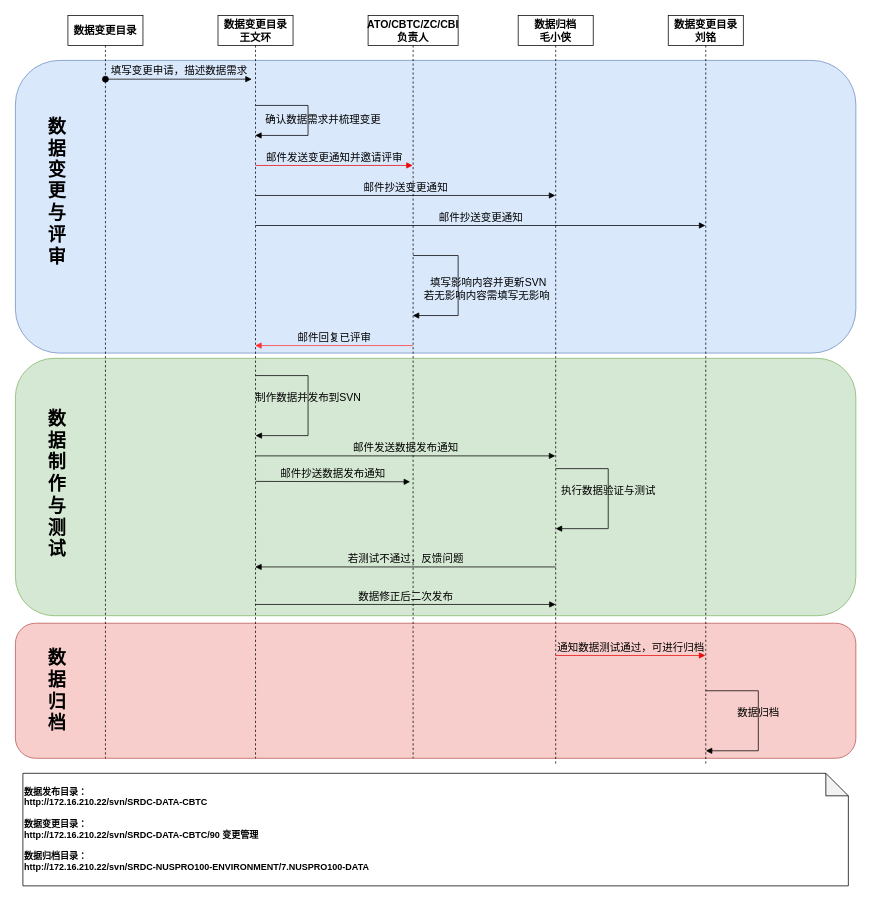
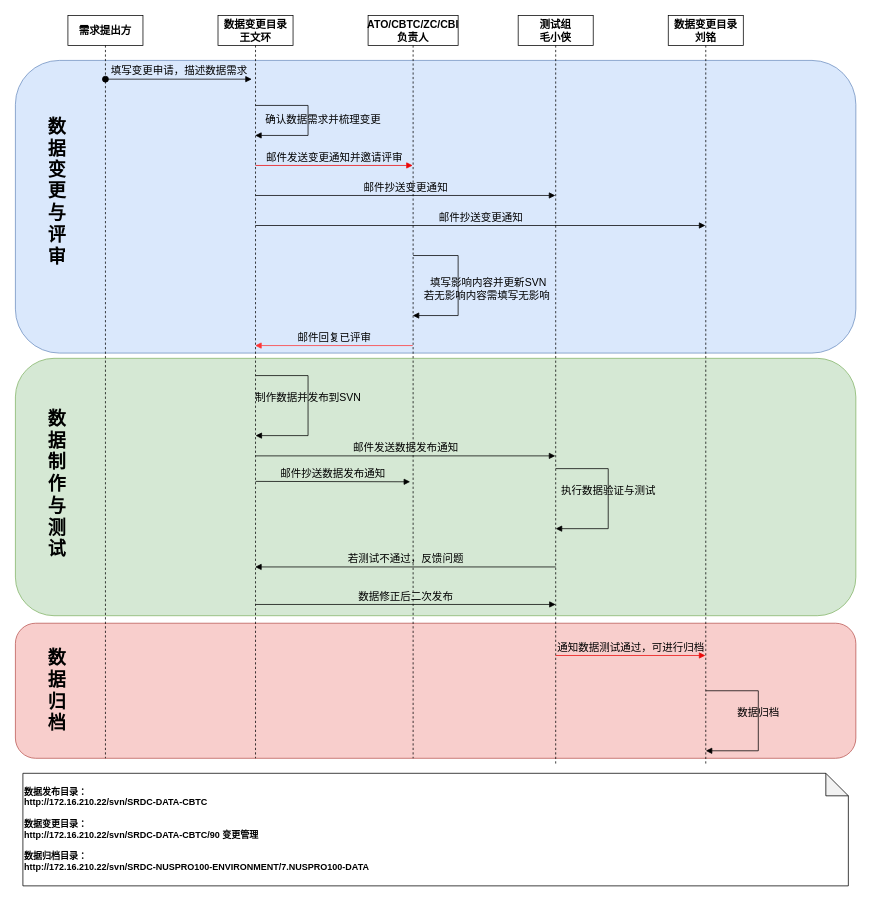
node "数据变更目录": label "数据变更目录" -> "需求提出方"
node "数据归档毛小侠": label "数据归档毛小侠" -> "测试组毛小侠"
